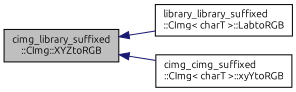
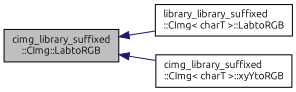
node "cimg_library_suffixed ::CImg::XYZtoRGB": label "cimg_library_suffixed ::CImg::XYZtoRGB" -> "cimg_library_suffixed ::CImg::LabtoRGB"
node "cimg_cimg_suffixed ::CImg< charT >::xyYtoRGB": label "cimg_cimg_suffixed ::CImg< charT >::xyYtoRGB" -> "cimg_library_suffixed ::CImg< charT >::xyYtoRGB"
